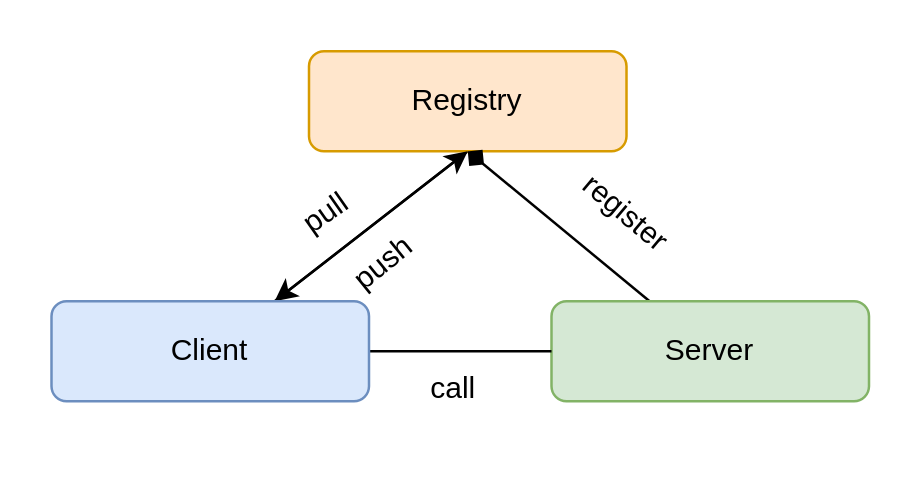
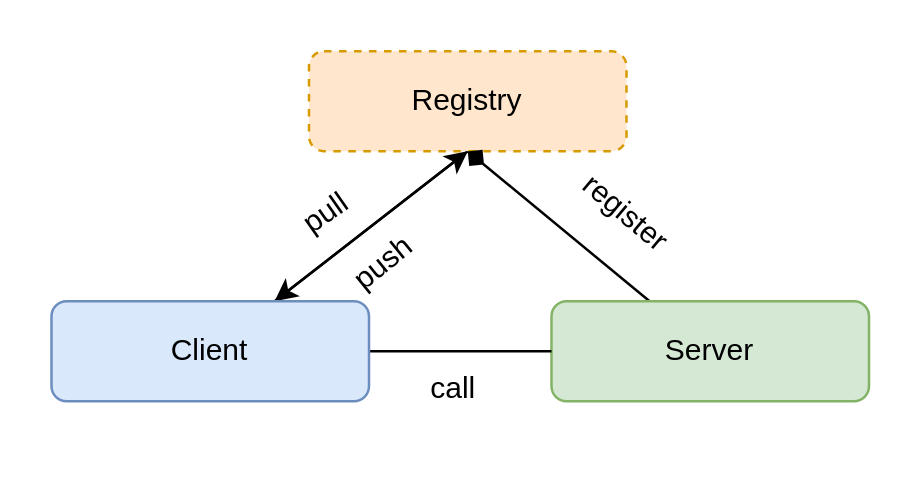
node "Registry": style solid -> dashed
